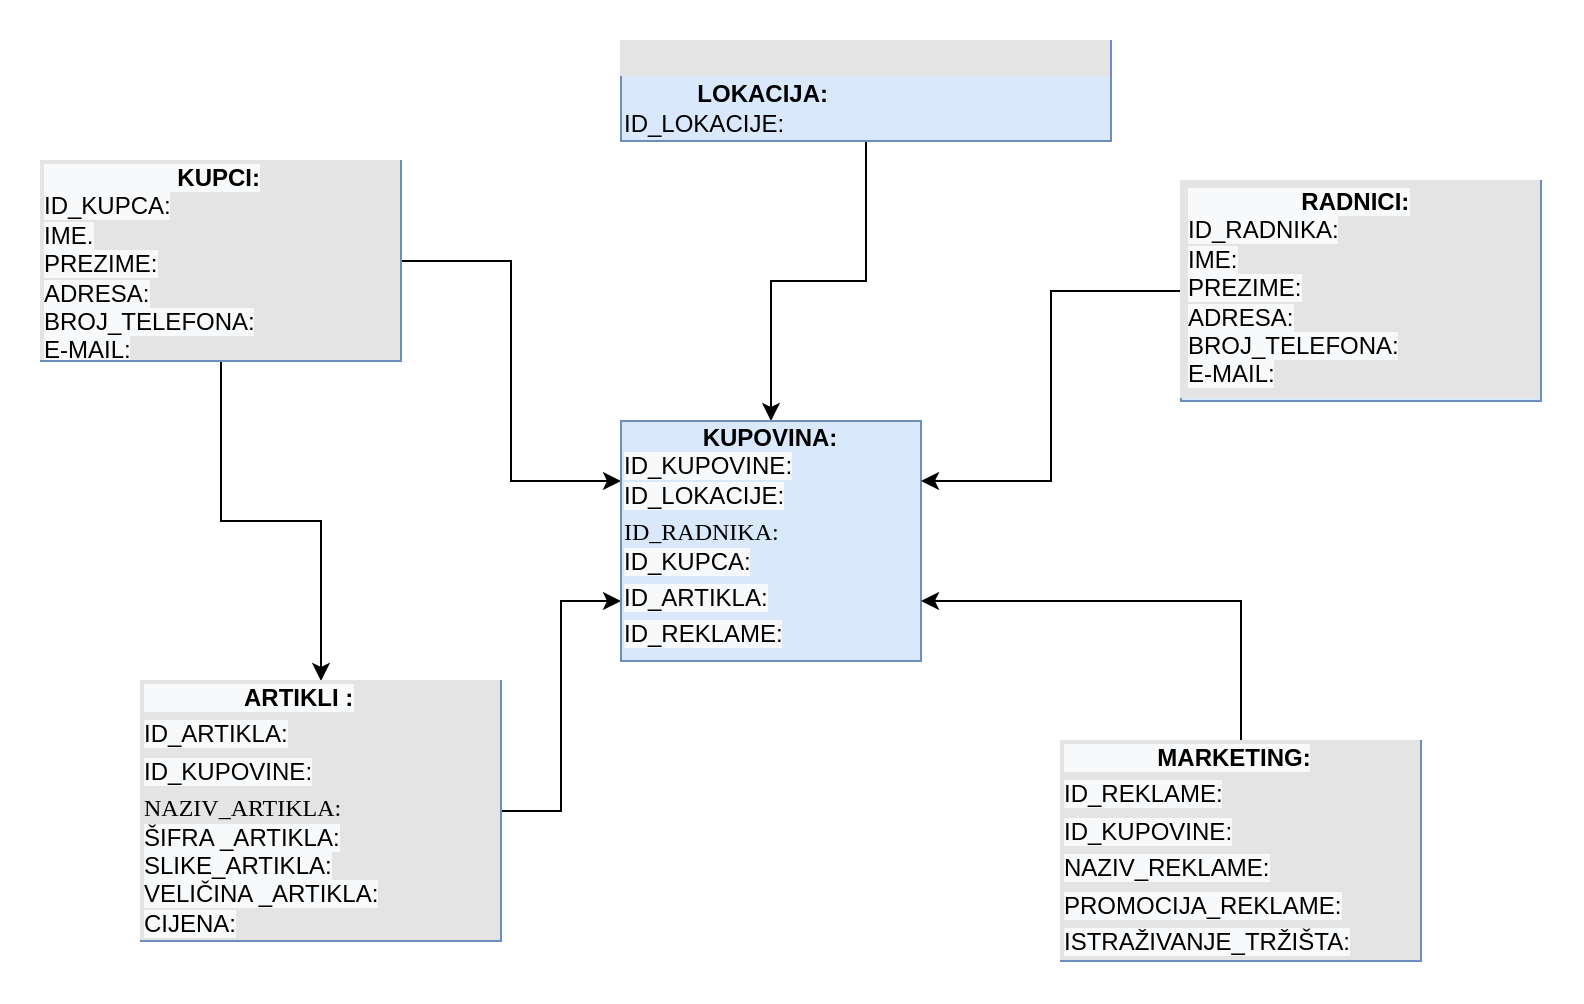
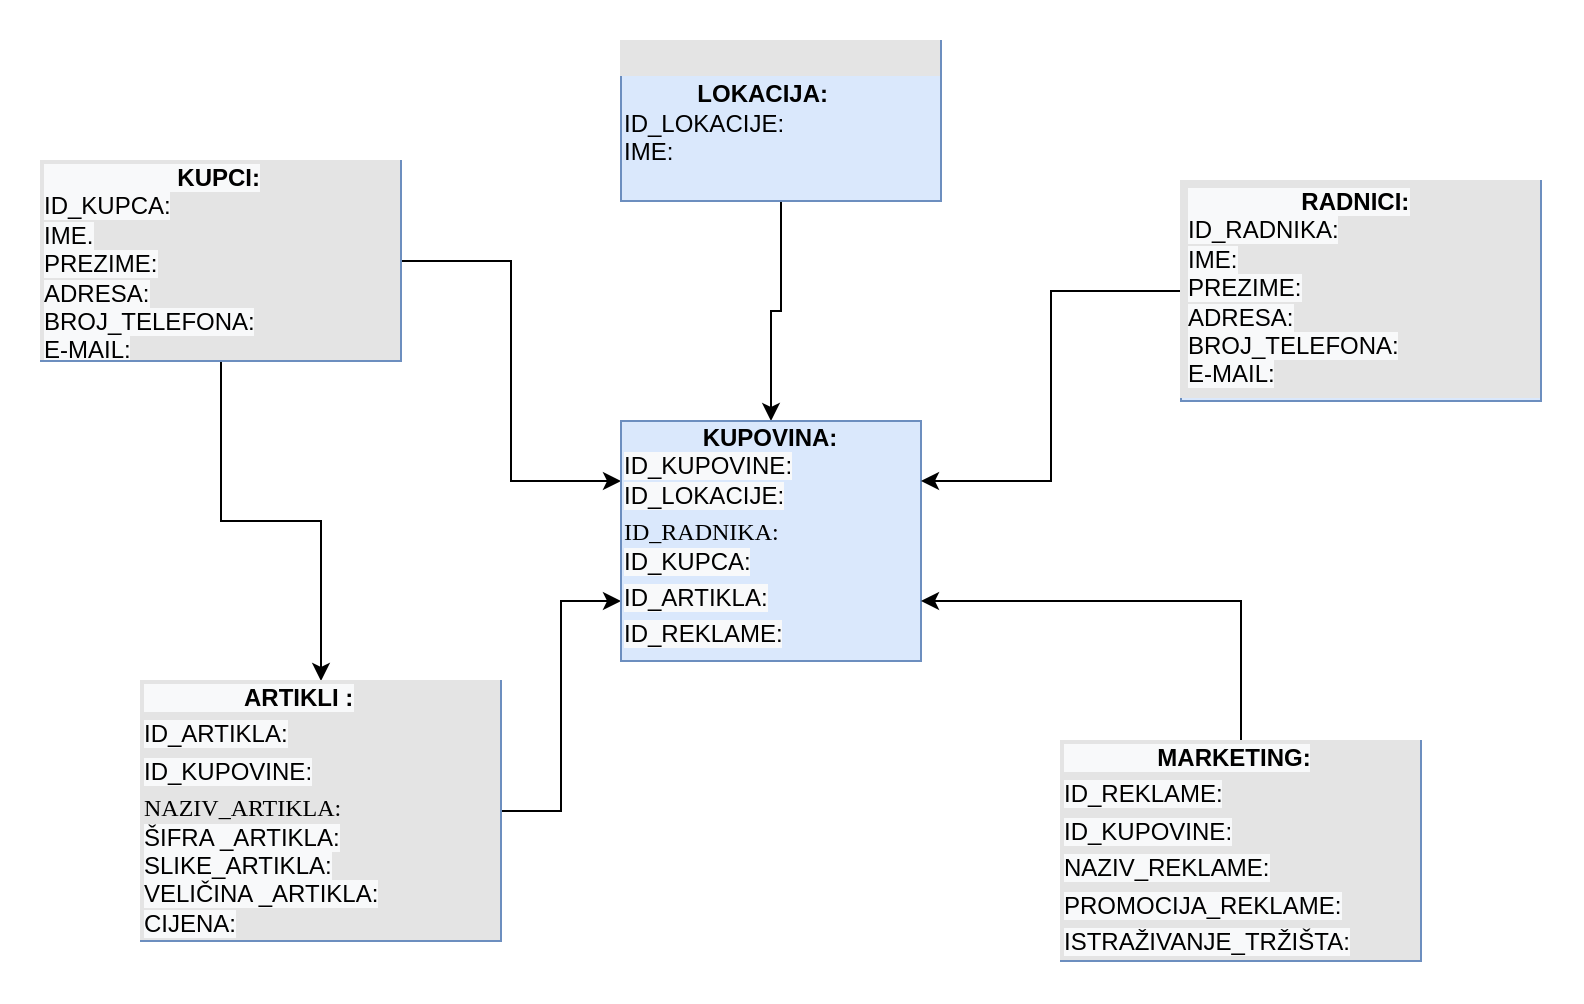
node "LOKACIJA:ID_LOKACIJE:IME:": size 490x100 -> 320x160
